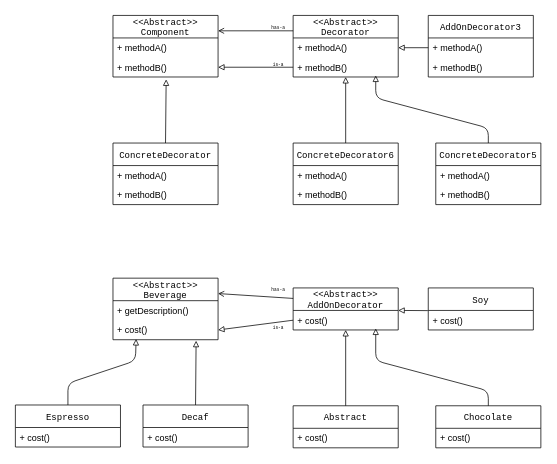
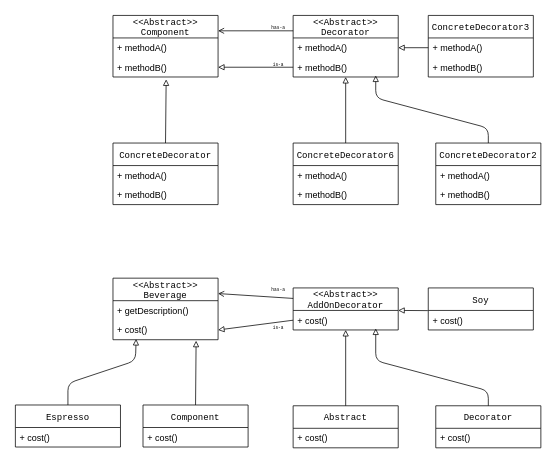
node "AddOnDecorator3": label "AddOnDecorator3" -> "ConcreteDecorator3"
node "ConcreteDecorator5": label "ConcreteDecorator5" -> "ConcreteDecorator2"
node "Decaf": label "Decaf" -> "Component"
node "Chocolate": label "Chocolate" -> "Decorator"
